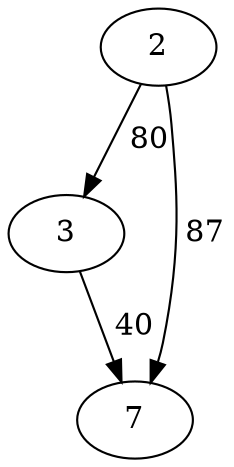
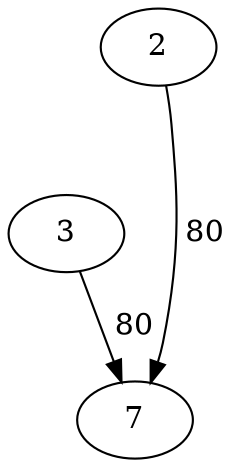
edge "2" -> "3": removed, label "80"
edge "2" -> "7": label " 87" -> " 80"
edge "3" -> "7": label " 40" -> " 80"
